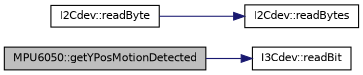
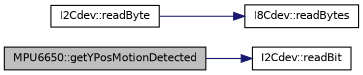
node "I2Cdev::readBytes": label "I2Cdev::readBytes" -> "I8Cdev::readBytes"
node "MPU6050::getYPosMotionDetected": label "MPU6050::getYPosMotionDetected" -> "MPU6650::getYPosMotionDetected"
node "I3Cdev::readBit": label "I3Cdev::readBit" -> "I2Cdev::readBit"
